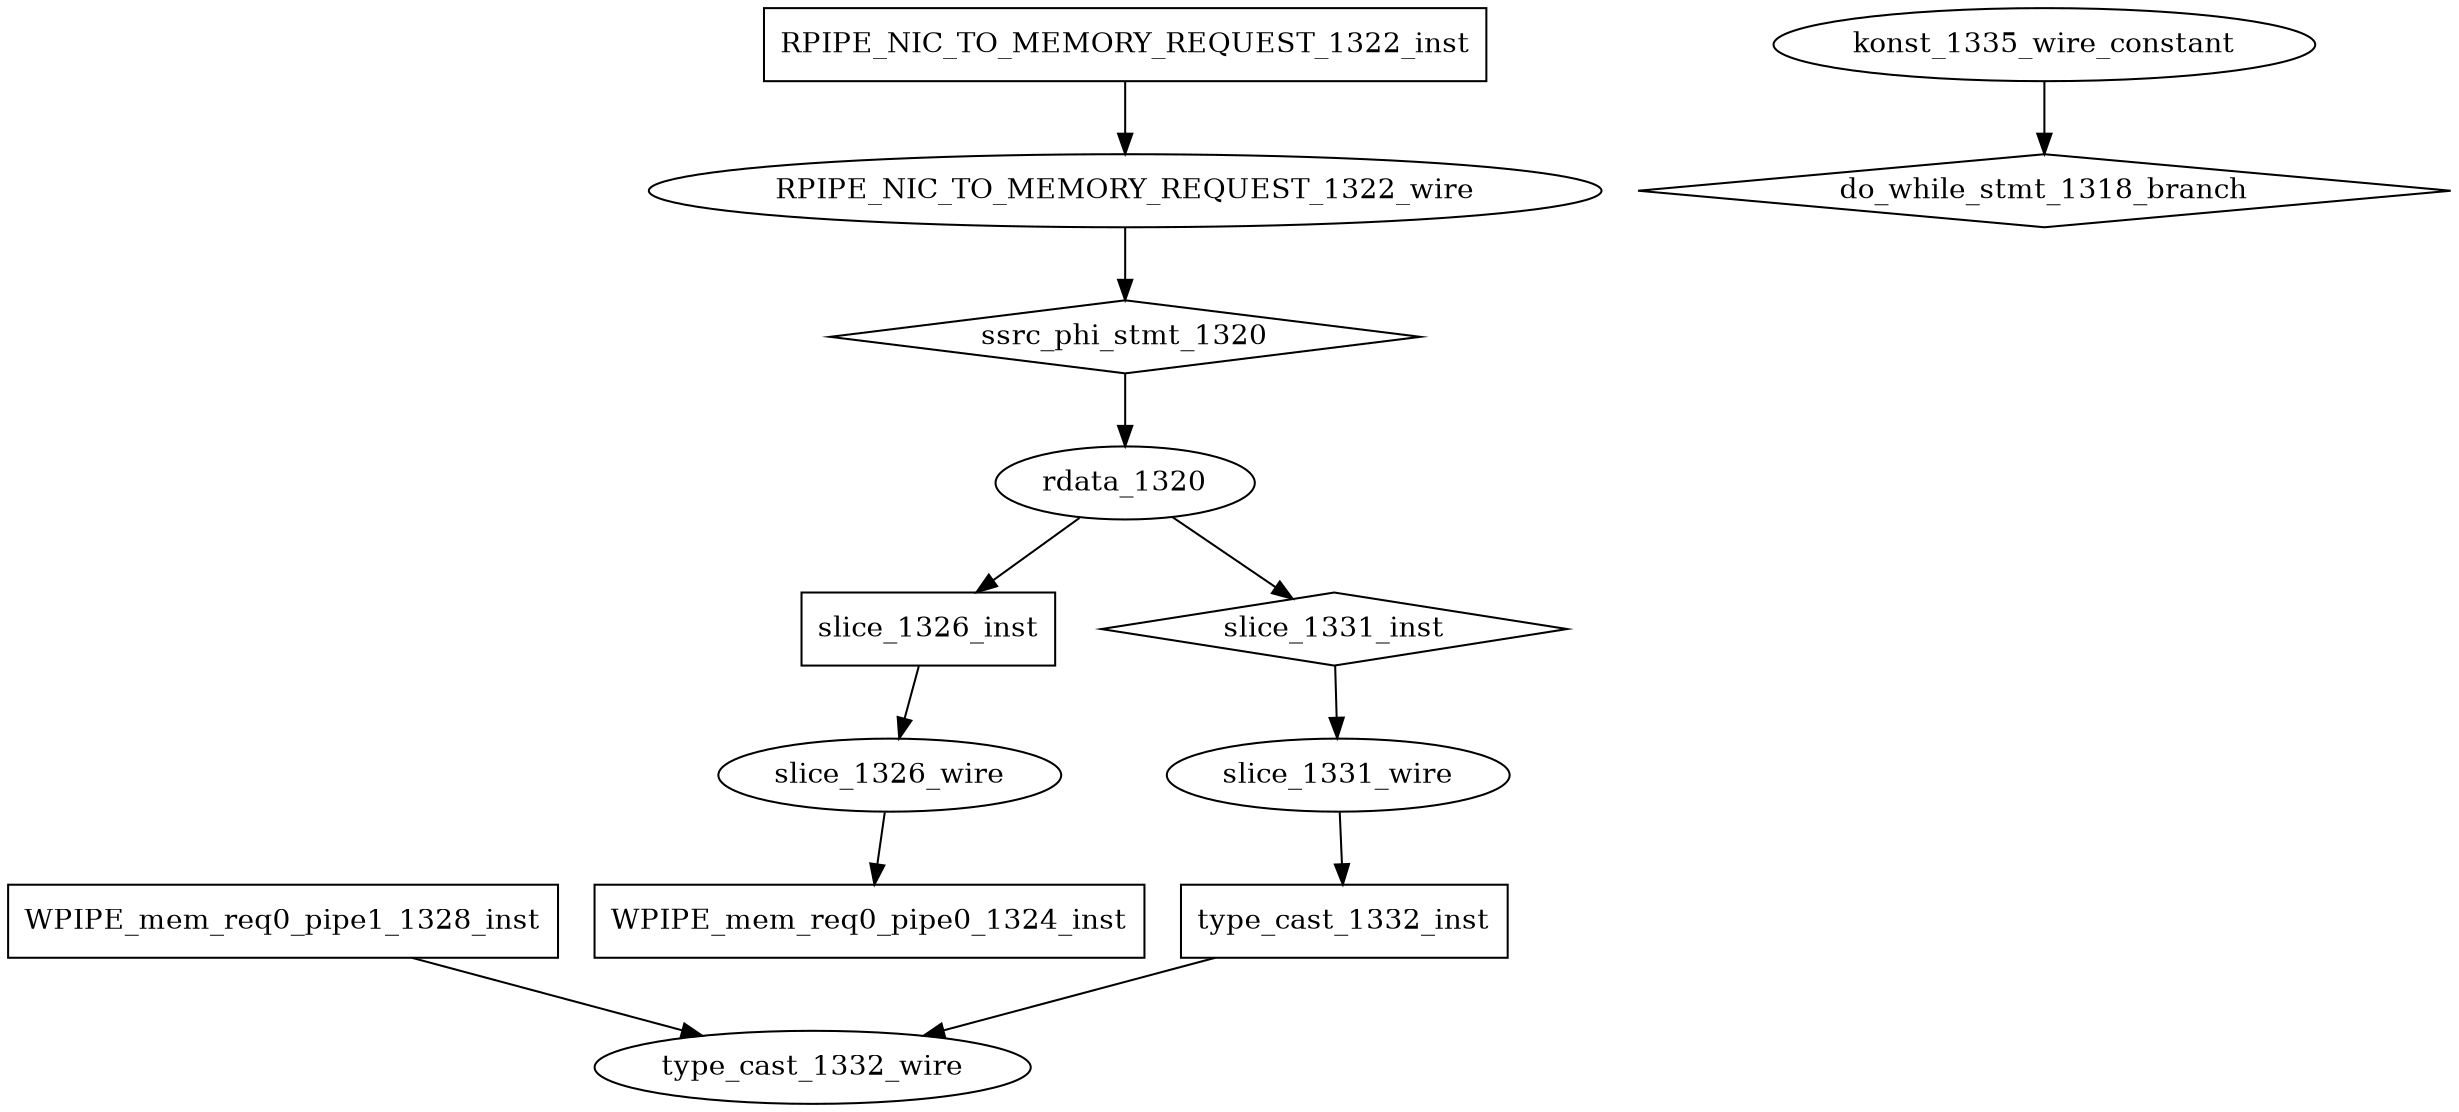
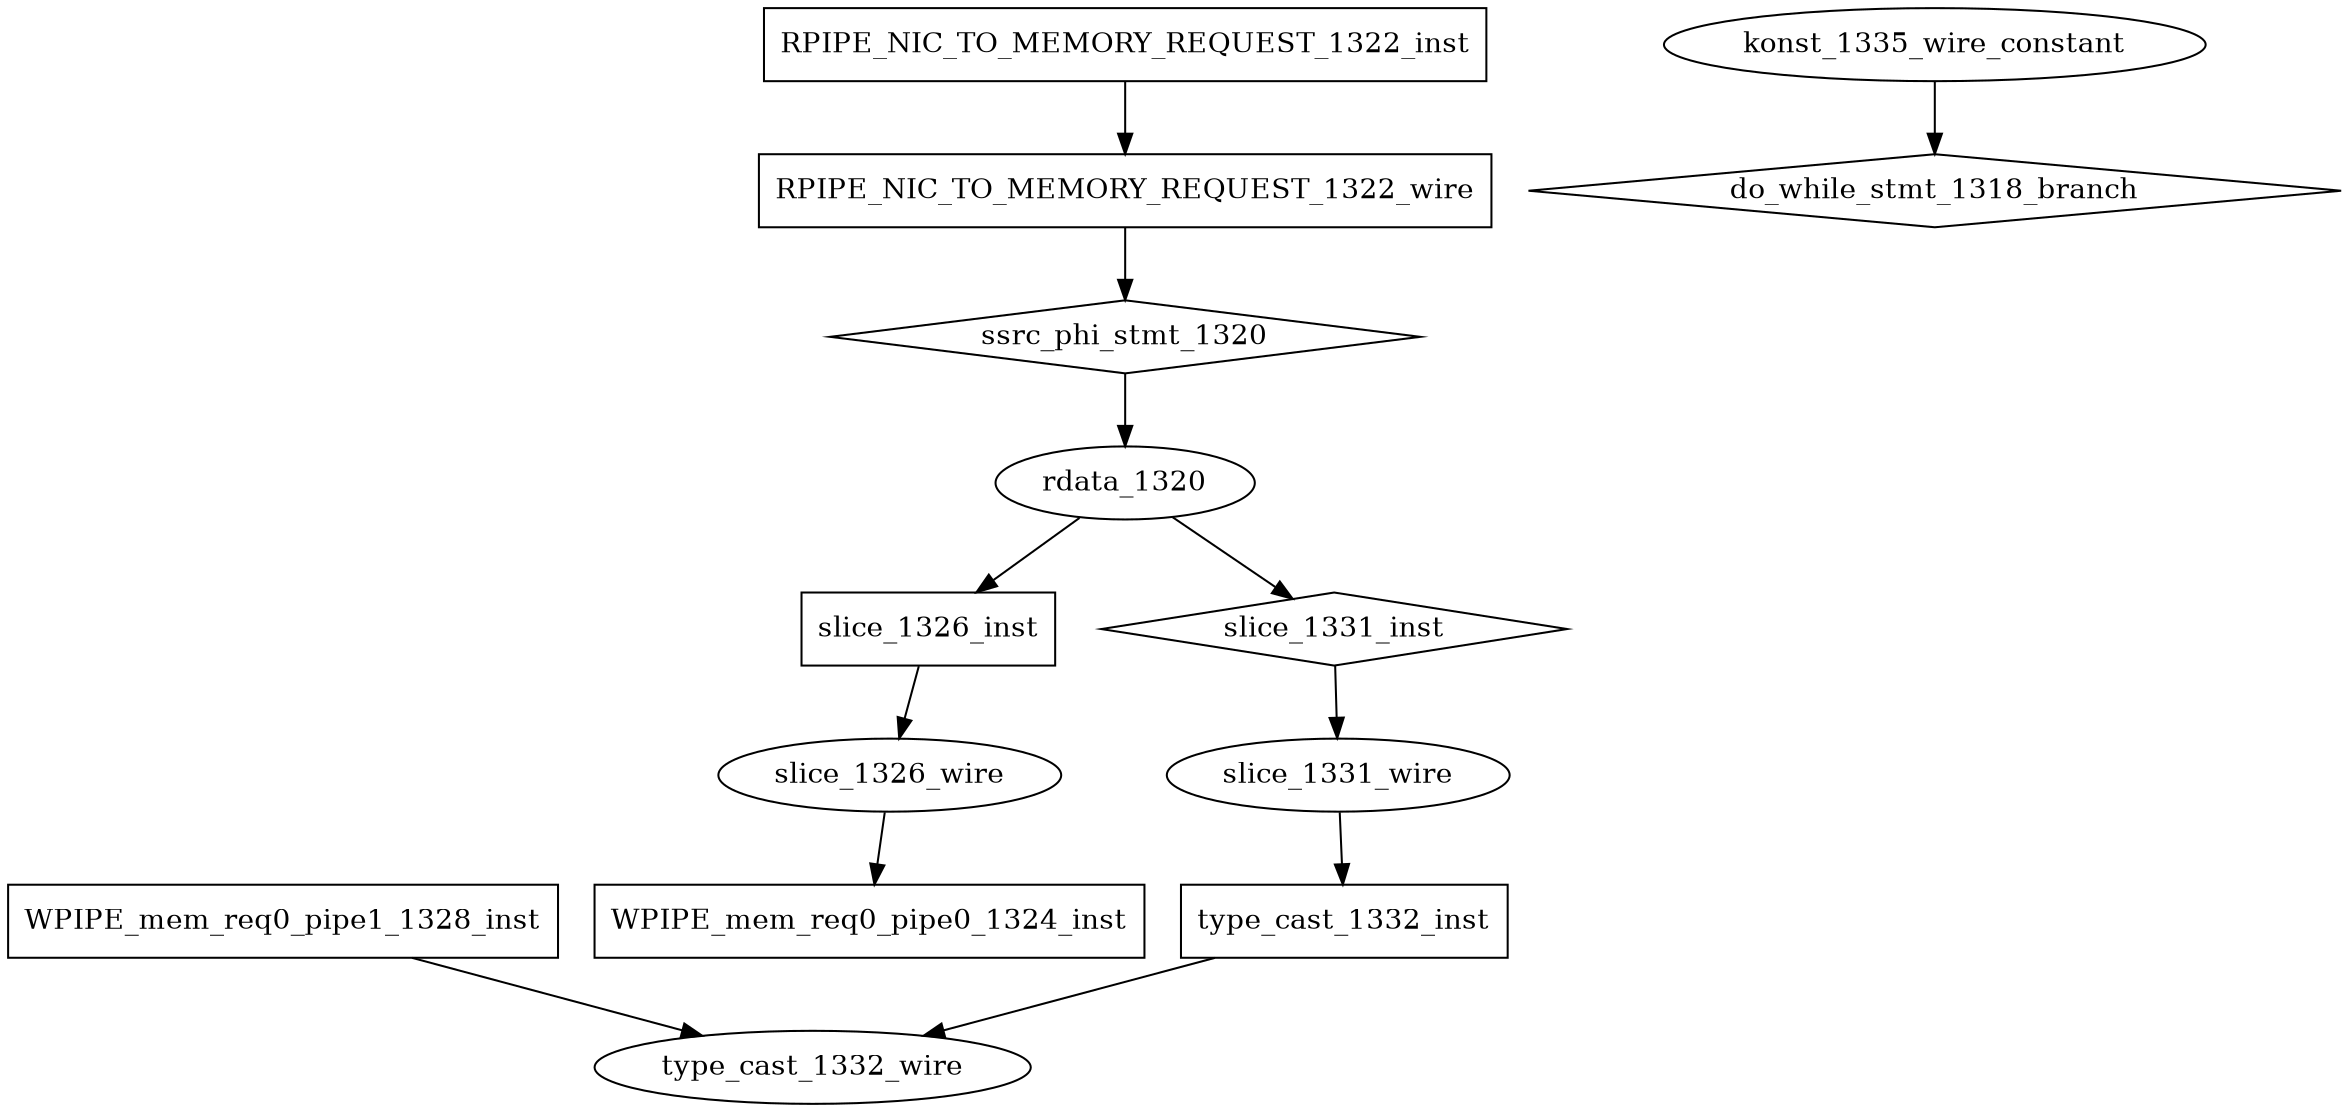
node "RPIPE_NIC_TO_MEMORY_REQUEST_1322_wire": shape ellipse -> box
